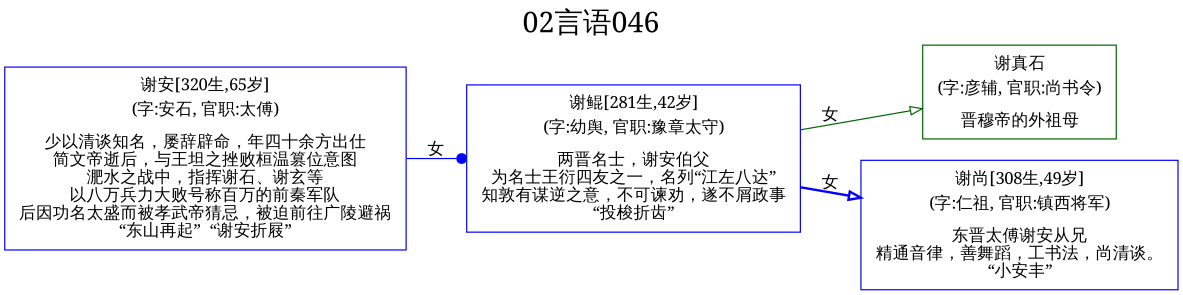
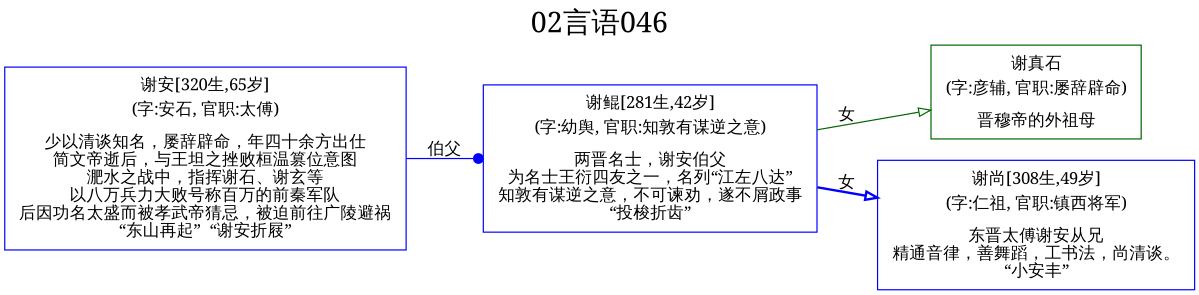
node "谢真石": text "(字:彦辅, 官职:尚书令)" -> "(字:彦辅, 官职:屡辞辟命)"
node "谢鲲[281生,42岁]": text "(字:幼舆, 官职:豫章太守)" -> "(字:幼舆, 官职:知敦有谋逆之意)"
edge "谢安[320生,65岁]" -> "谢鲲[281生,42岁]": label "女" -> "伯父"
